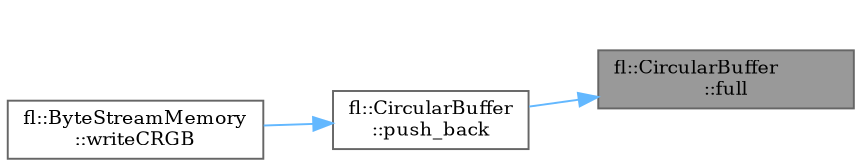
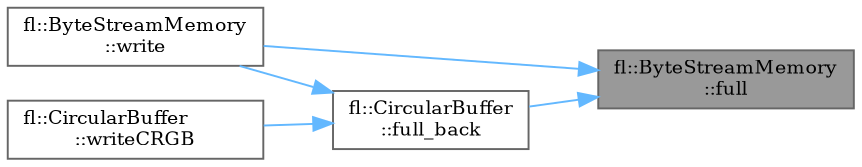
node "fl::ByteStreamMemory ::write": added
node "fl::CircularBuffer ::full": label "fl::CircularBuffer ::full" -> "fl::ByteStreamMemory ::full"
node "fl::CircularBuffer ::push_back": label "fl::CircularBuffer ::push_back" -> "fl::CircularBuffer ::full_back"
node "fl::ByteStreamMemory ::writeCRGB": label "fl::ByteStreamMemory ::writeCRGB" -> "fl::CircularBuffer ::writeCRGB"
